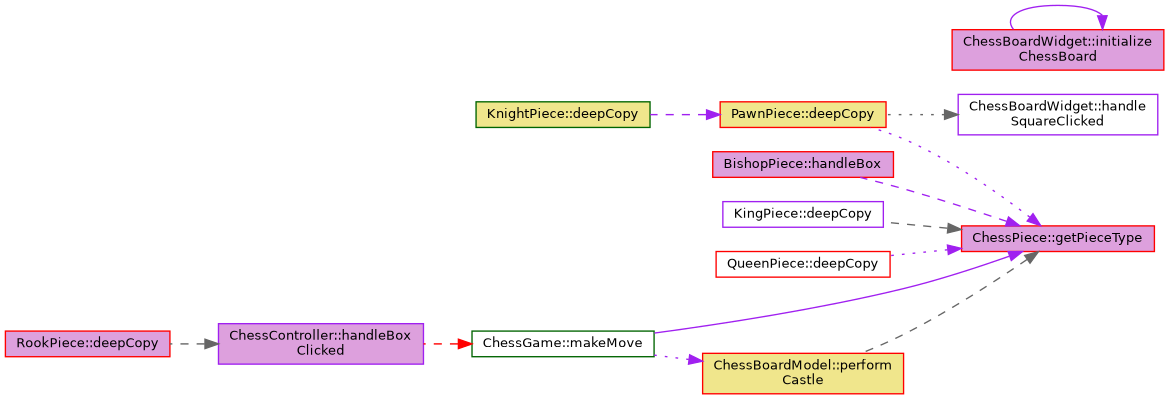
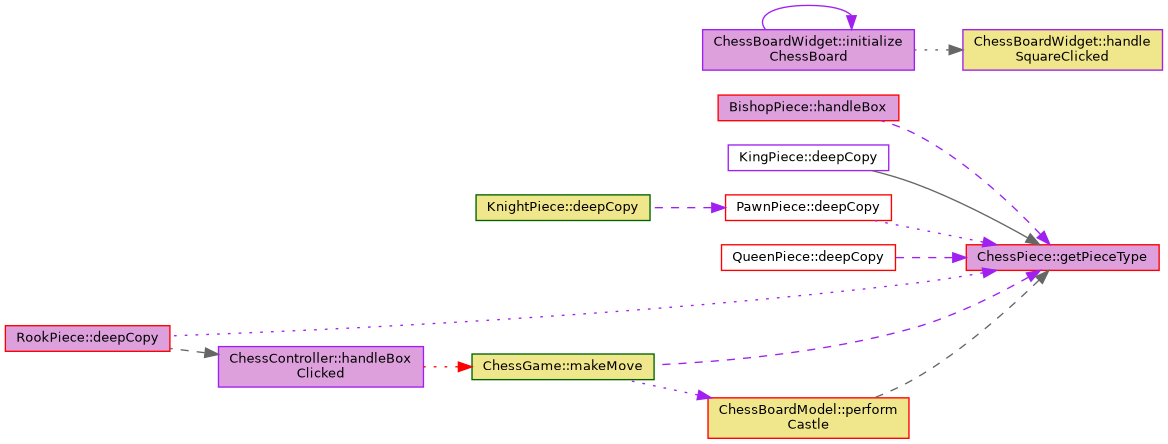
node "ChessBoardWidget::initialize ChessBoard": color red -> purple
node "PawnPiece::deepCopy": fillcolor khaki -> white
edge "PawnPiece::deepCopy" -> "ChessBoardWidget::handle SquareClicked": now "ChessBoardWidget::initialize ChessBoard" -> "ChessBoardWidget::handle SquareClicked"
node "ChessBoardWidget::handle SquareClicked": fillcolor white -> khaki
edge "KingPiece::deepCopy" -> "ChessPiece::getPieceType": style dashed -> solid
edge "QueenPiece::deepCopy" -> "ChessPiece::getPieceType": style dotted -> dashed
edge "ChessGame::makeMove" -> "ChessPiece::getPieceType": style solid -> dashed
edge "RookPiece::deepCopy" -> "ChessPiece::getPieceType": added
edge "ChessController::handleBox Clicked" -> "ChessGame::makeMove": style dashed -> dotted
node "ChessGame::makeMove": fillcolor white -> khaki
